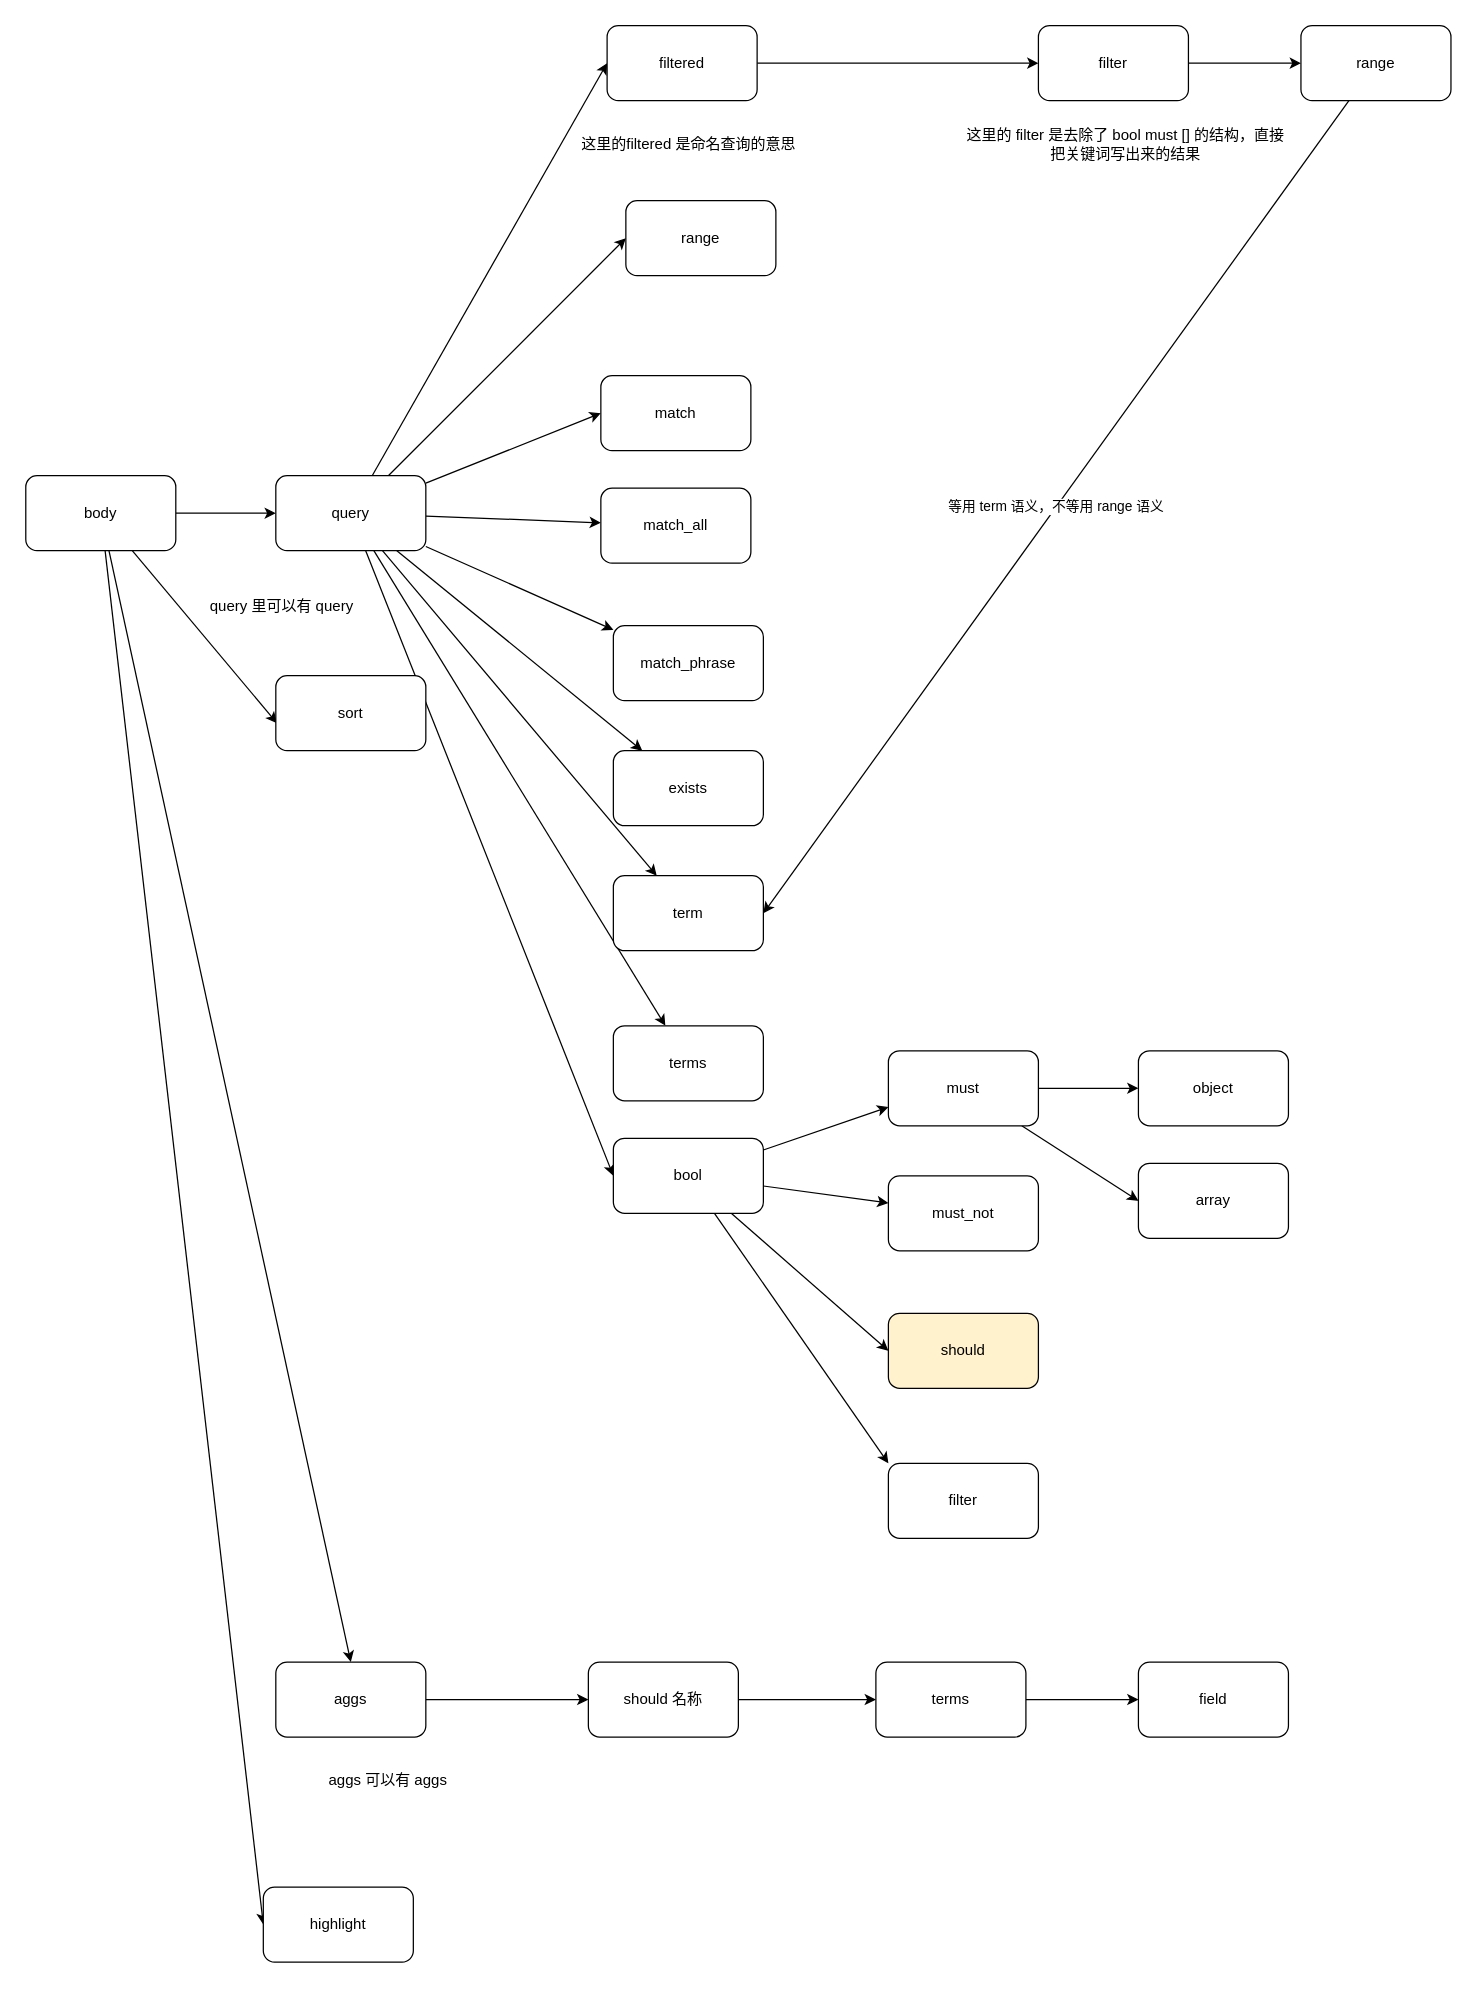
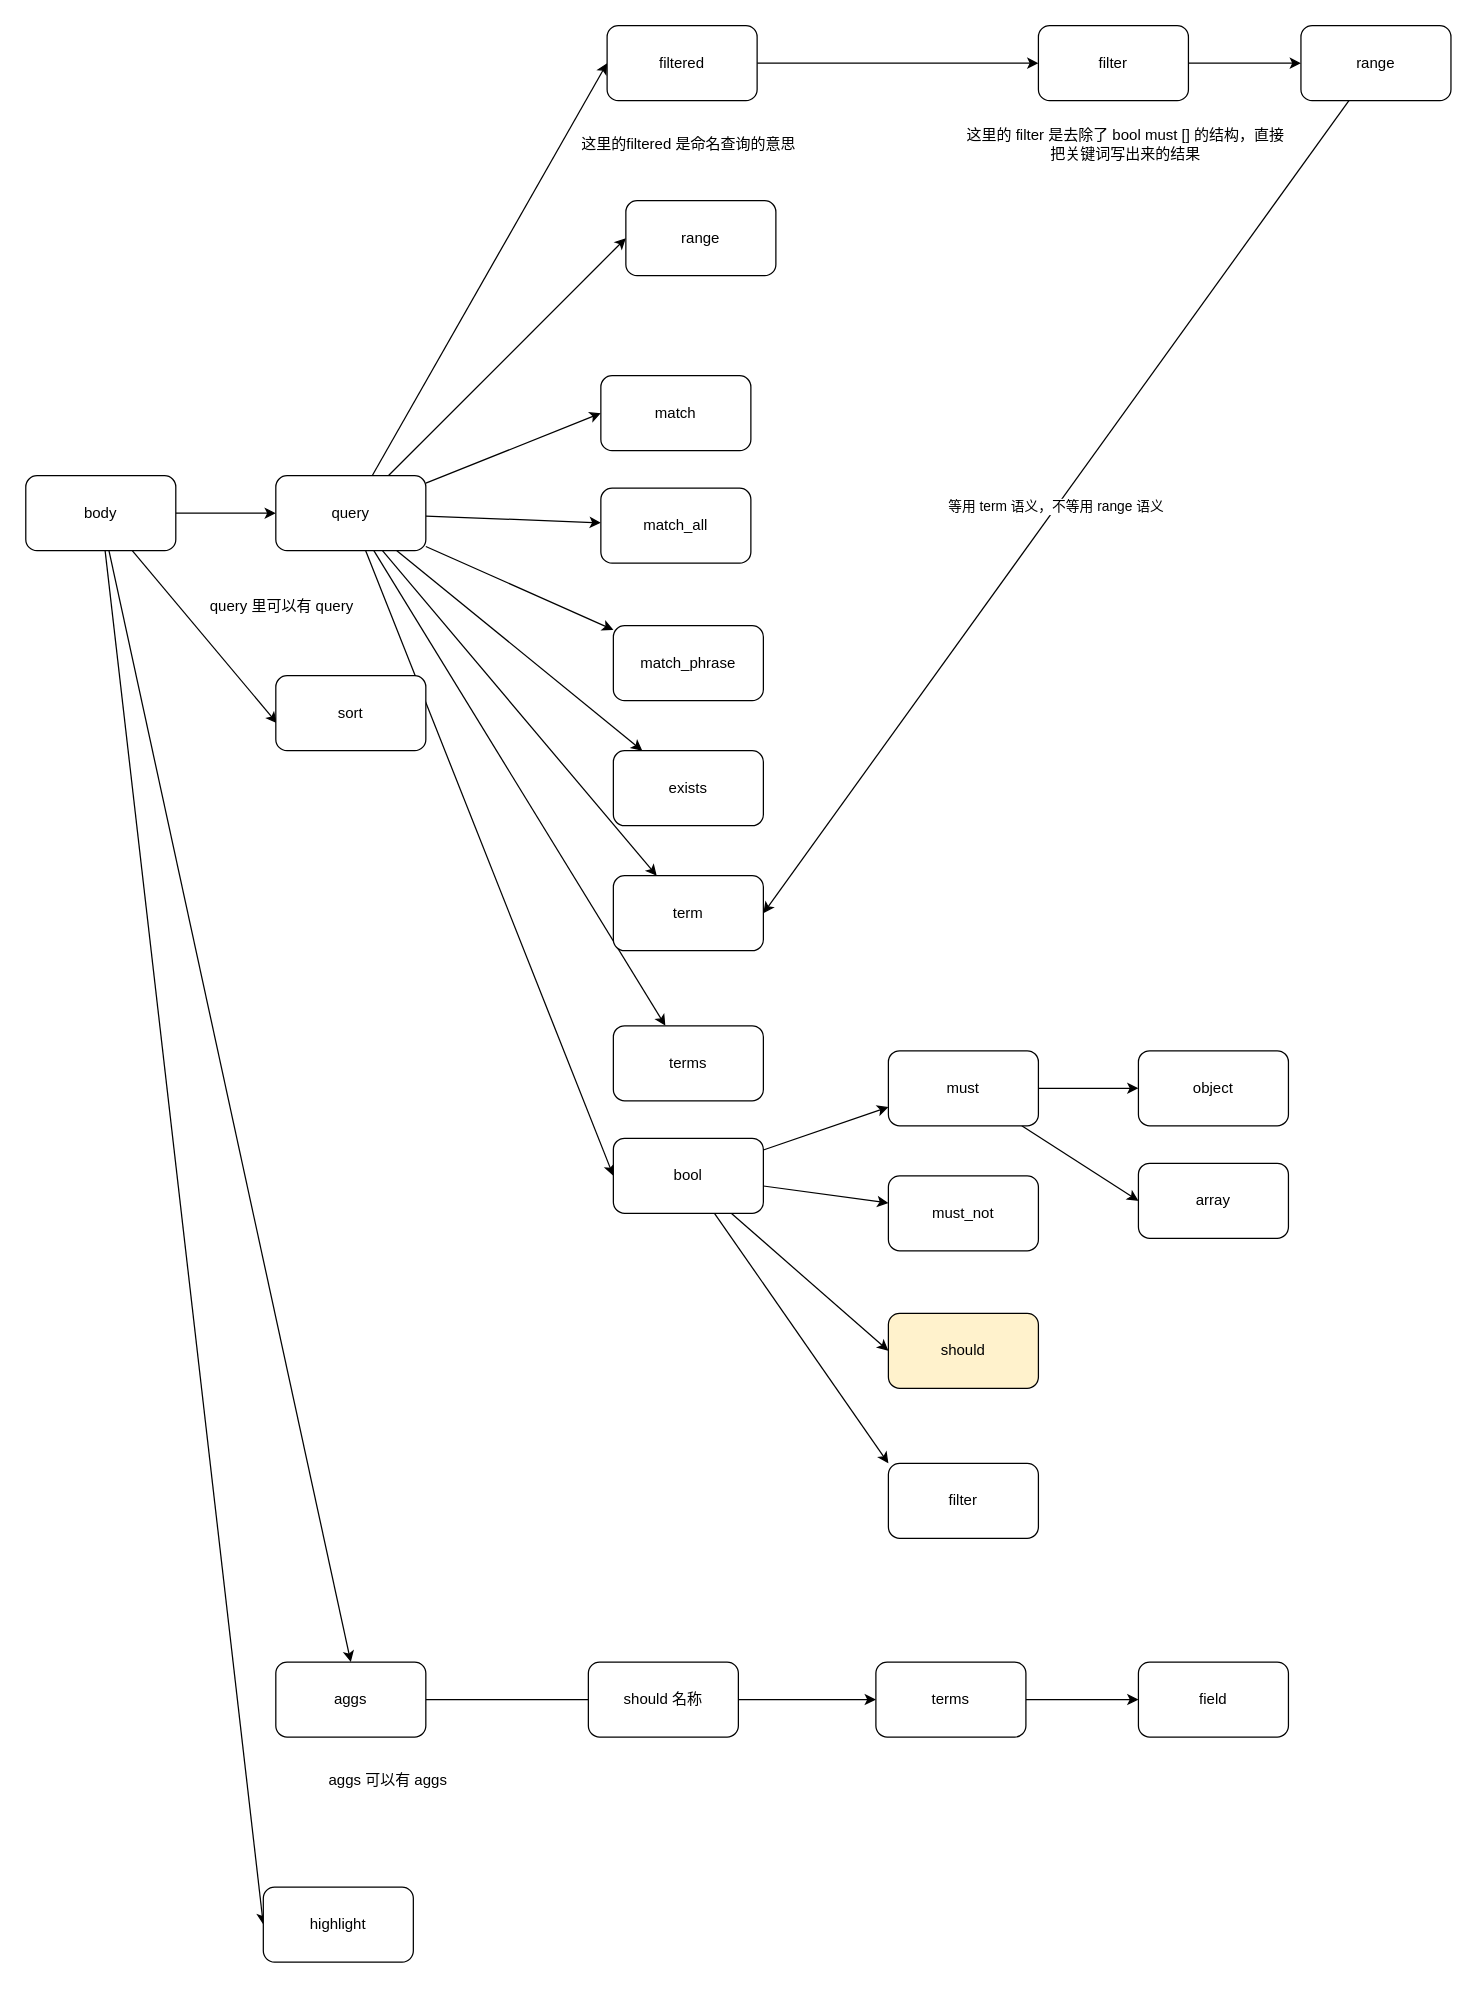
edge "aggs" -> "should 名称": arrowhead classic -> none
